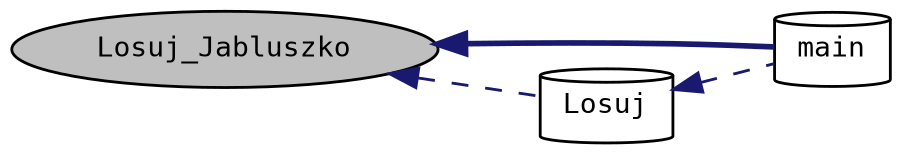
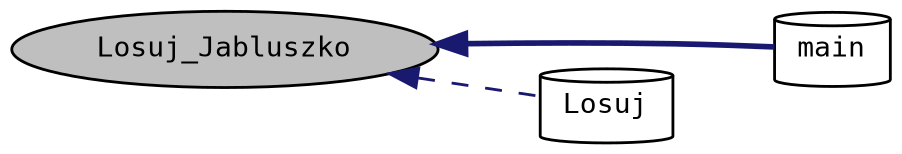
edge "main" -> "Losuj": removed
